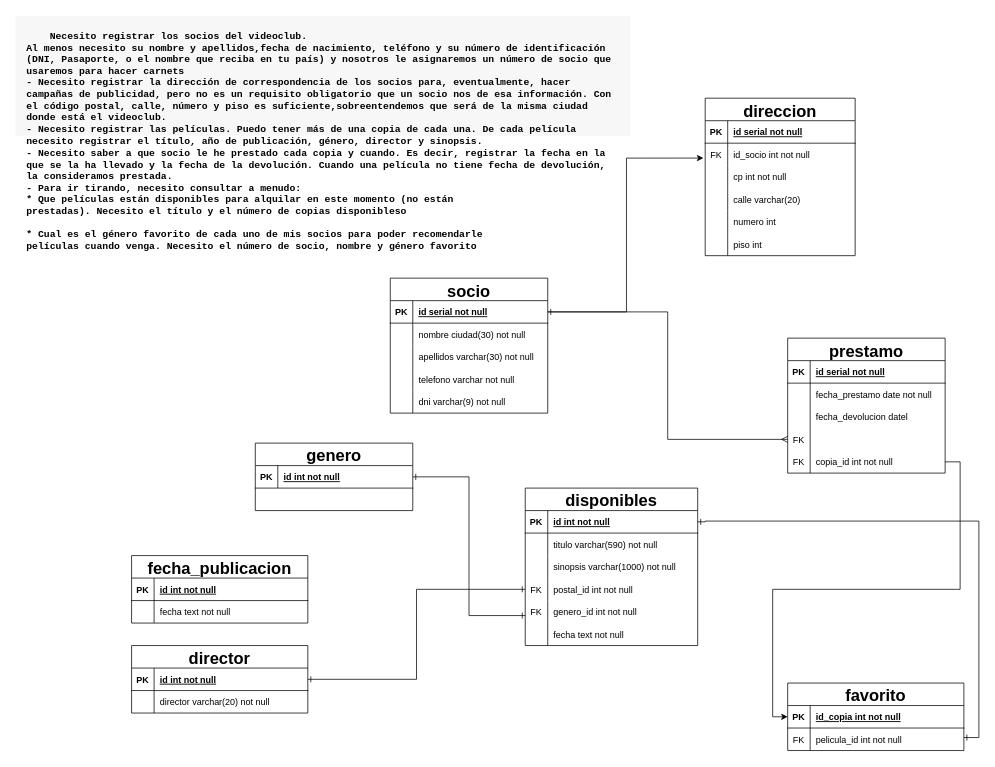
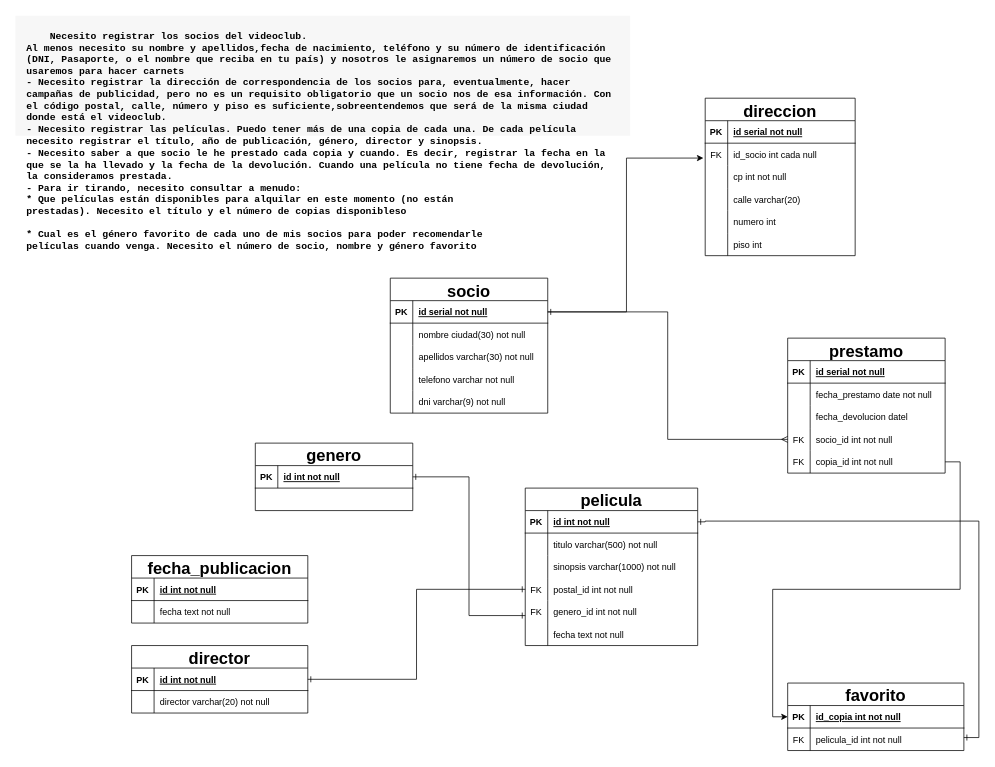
node "id_socio int not null": label "id_socio int not null" -> "id_socio int cada null"
node "socio_id int not null": added
node "disponibles": label "disponibles" -> "pelicula"
node "titulo varchar(590) not null": label "titulo varchar(590) not null" -> "titulo varchar(500) not null"
